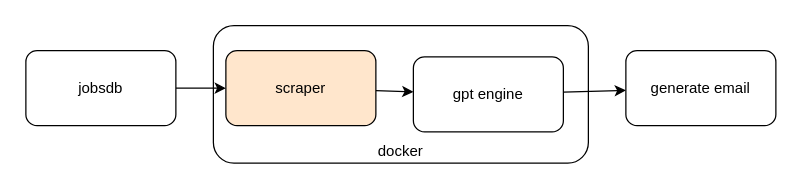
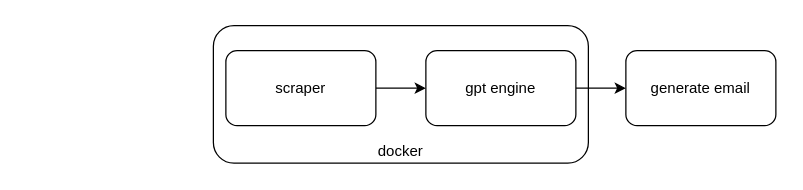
node "jobsdb": removed
edge "jobsdb" -> "scraper": removed
node "scraper": fillcolor #ffe6cc -> #ffffff
node "gpt engine": moved (488, 94) -> (501, 88)
